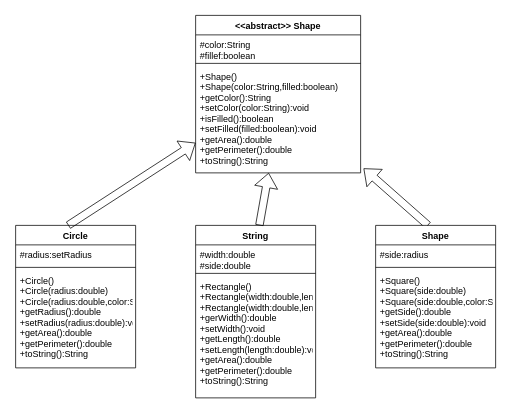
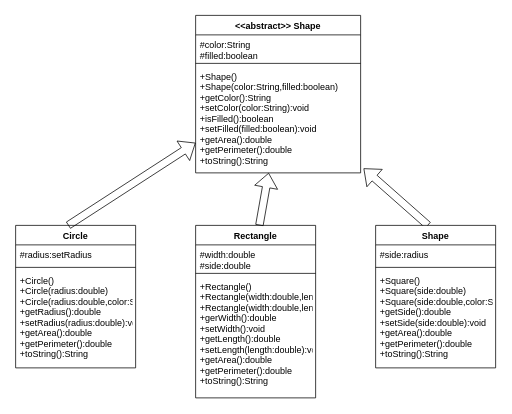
node "#color:String #fillef:boolean": label "#color:String #fillef:boolean" -> "#color:String #filled:boolean"
node "String": label "String" -> "Rectangle"
